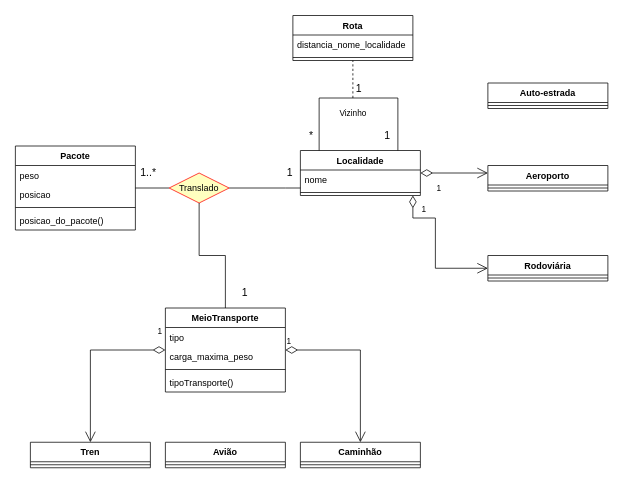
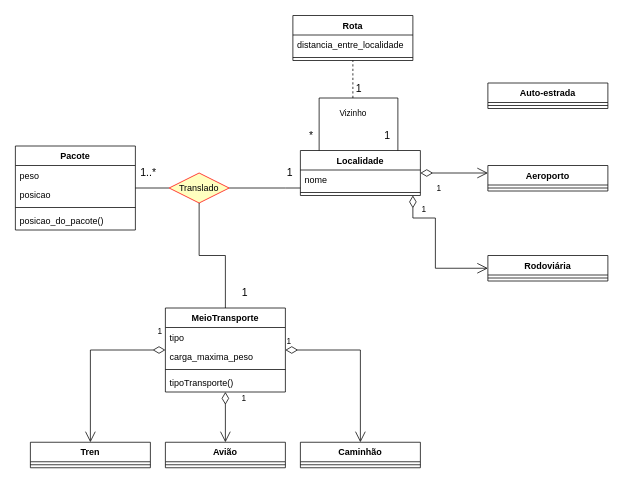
node "distancia_nome_localidade": label "distancia_nome_localidade" -> "distancia_entre_localidade"
edge "MeioTransporte" -- "Avião": added, label "1"
